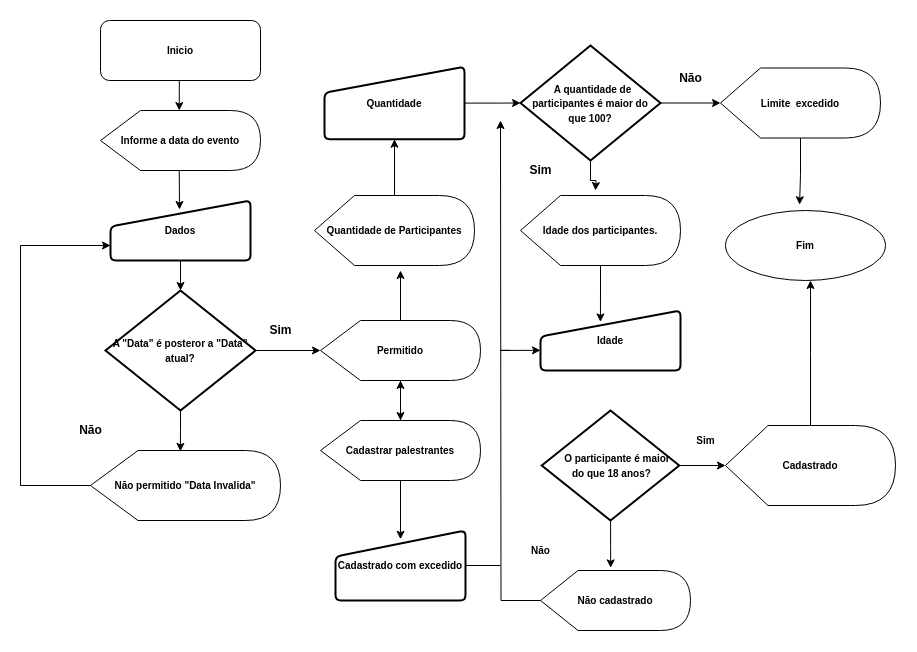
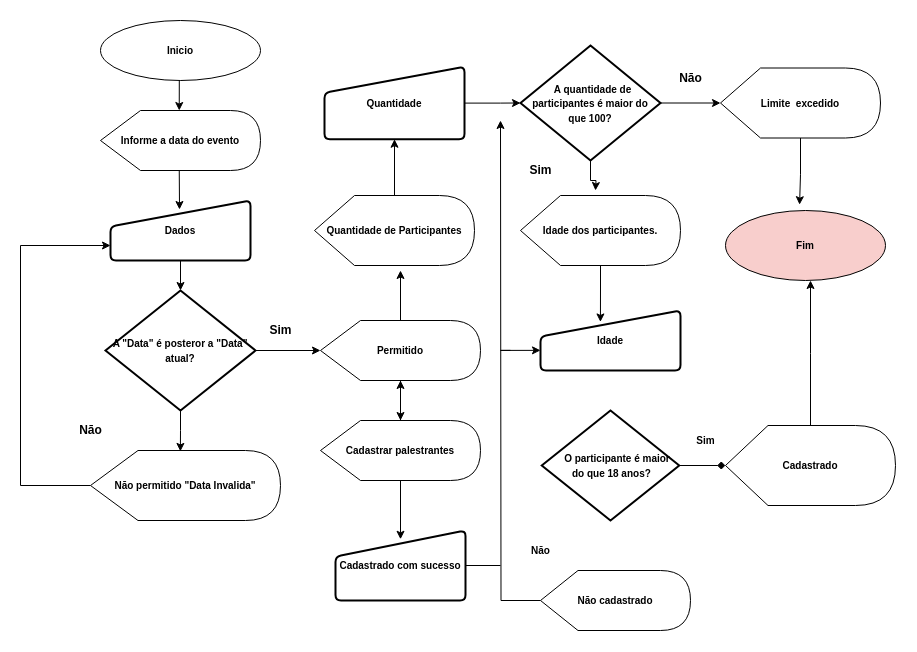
node "Inicio": shape rounded rectangle -> ellipse
node "Fim": fillcolor #ffffff -> #f8cecc
edge "O participante é maior do que 18 anos?" -> "Cadastrado": arrowhead classic -> diamond
edge "O participante é maior do que 18 anos?" -> "Nāo cadastrado": removed
node "Cadastrado com excedido": label "Cadastrado com excedido" -> "Cadastrado com sucesso"
